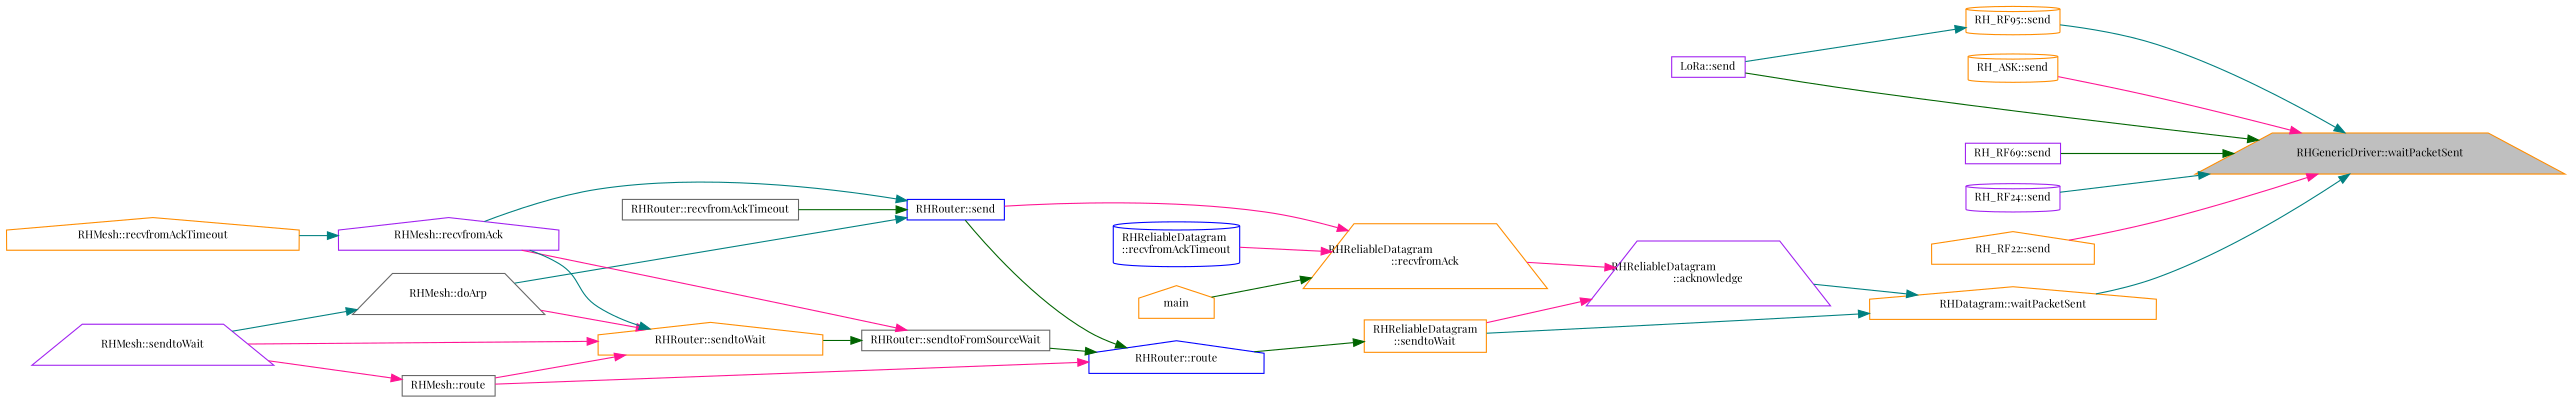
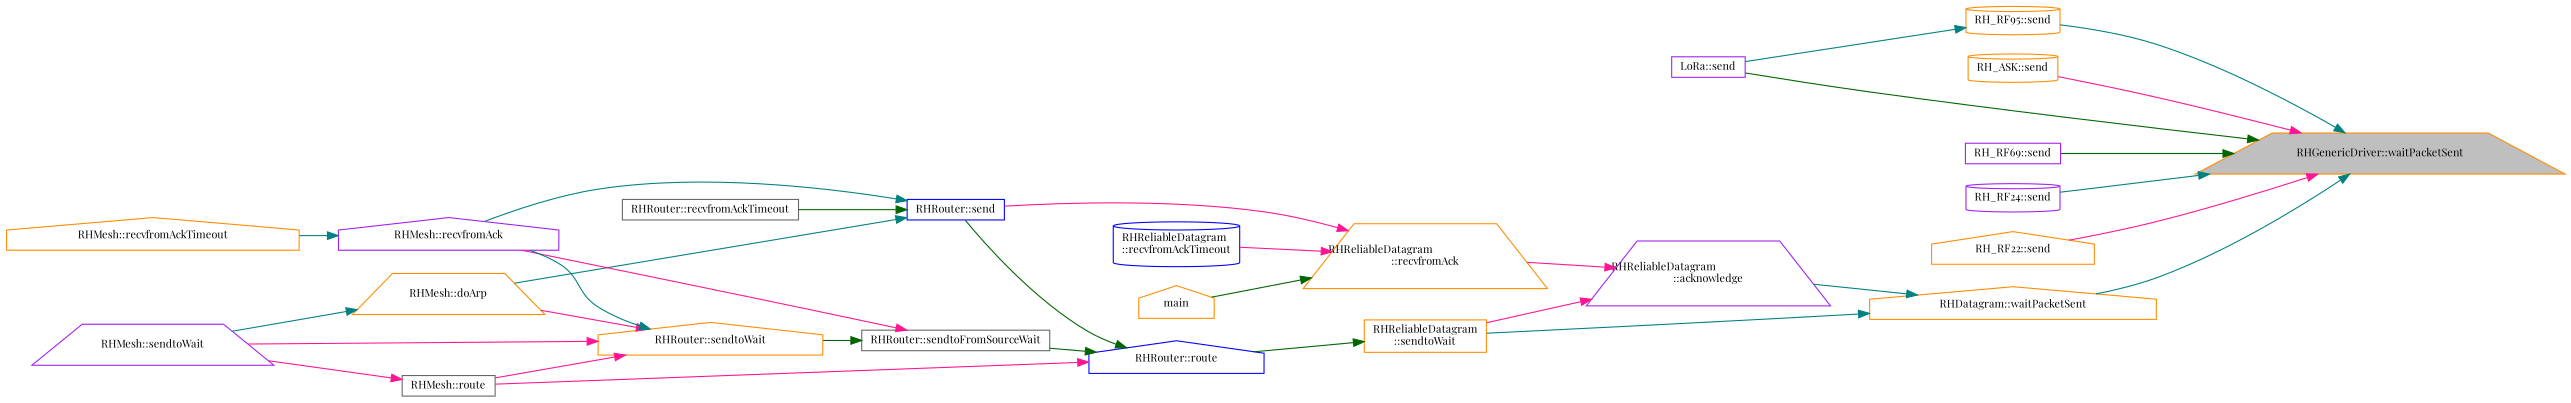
node "RHMesh::doArp": color gray40 -> darkorange
